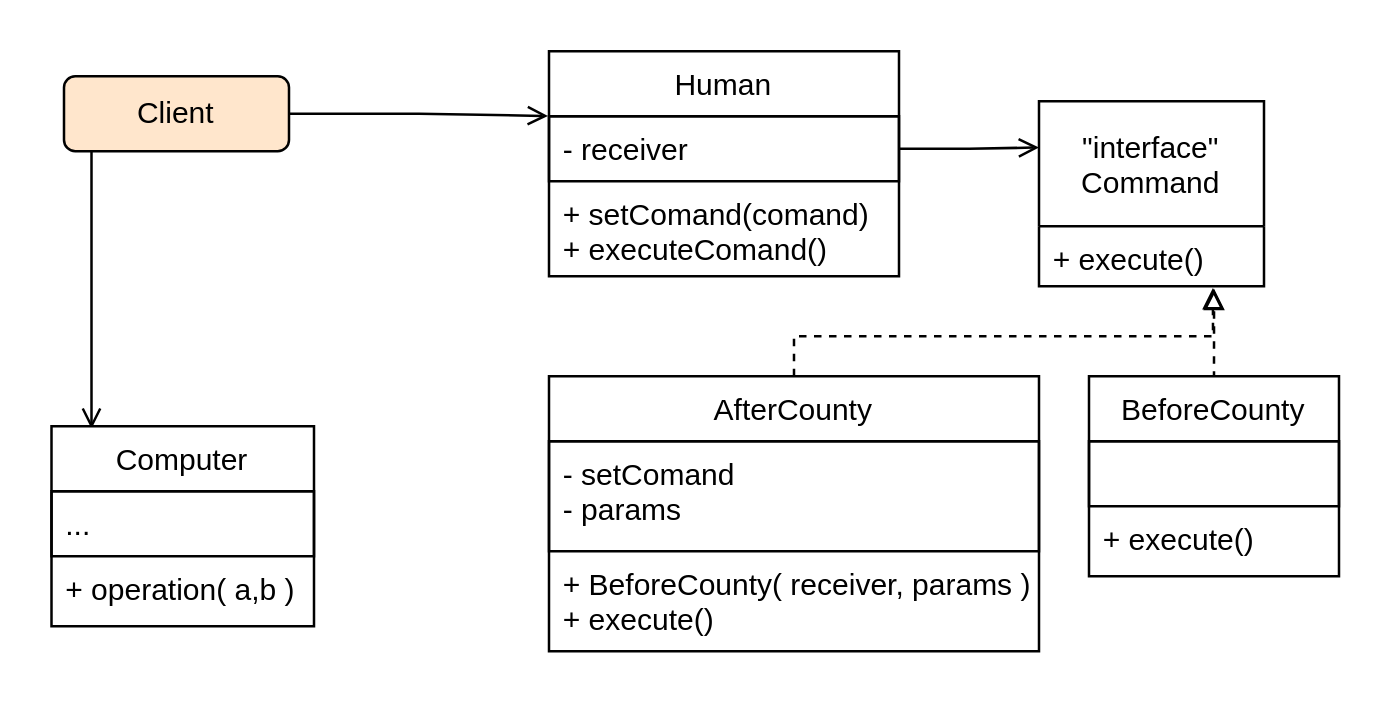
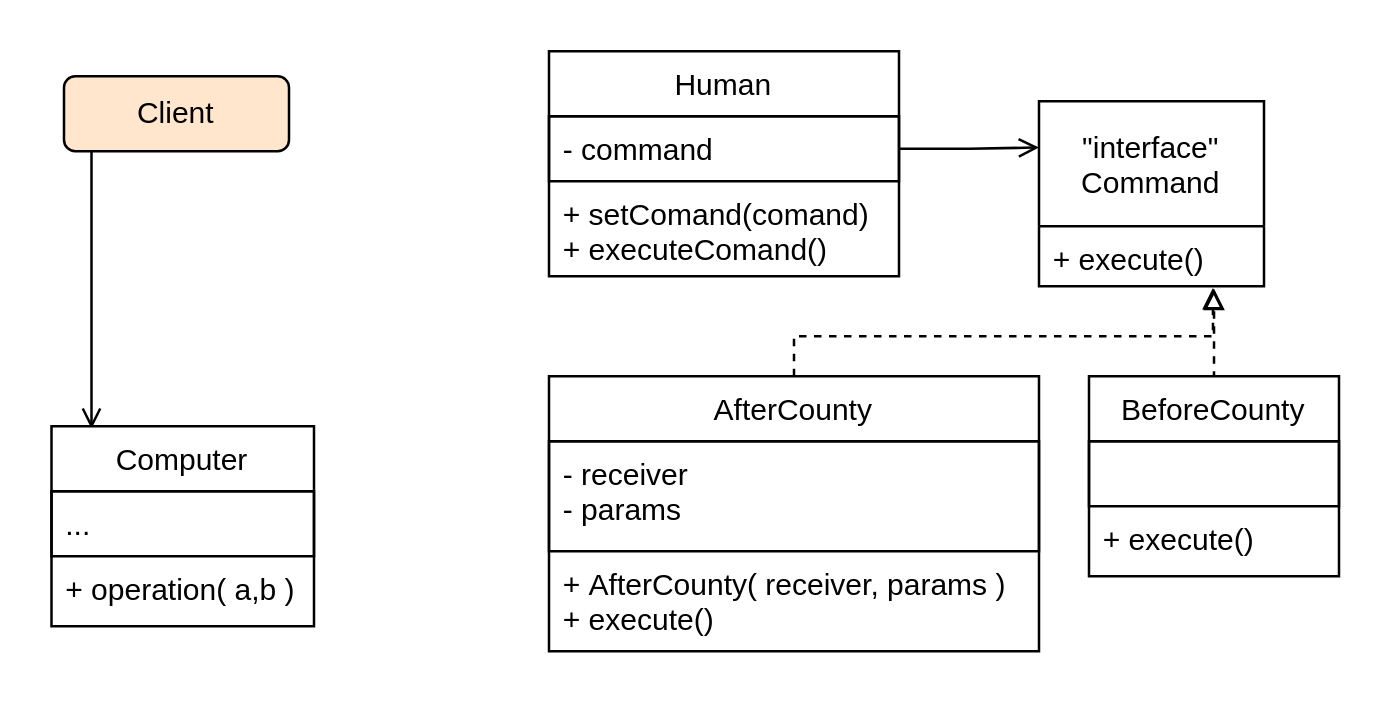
edge "Client" -> "Human": removed
node "- receiver": label "- receiver" -> "- command"
node "- setComand - params": label "- setComand - params" -> "- receiver - params"
node "+ BeforeСounty( receiver, params ) + execute()": label "+ BeforeСounty( receiver, params ) + execute()" -> "+ AfterСounty( receiver, params ) + execute()"
